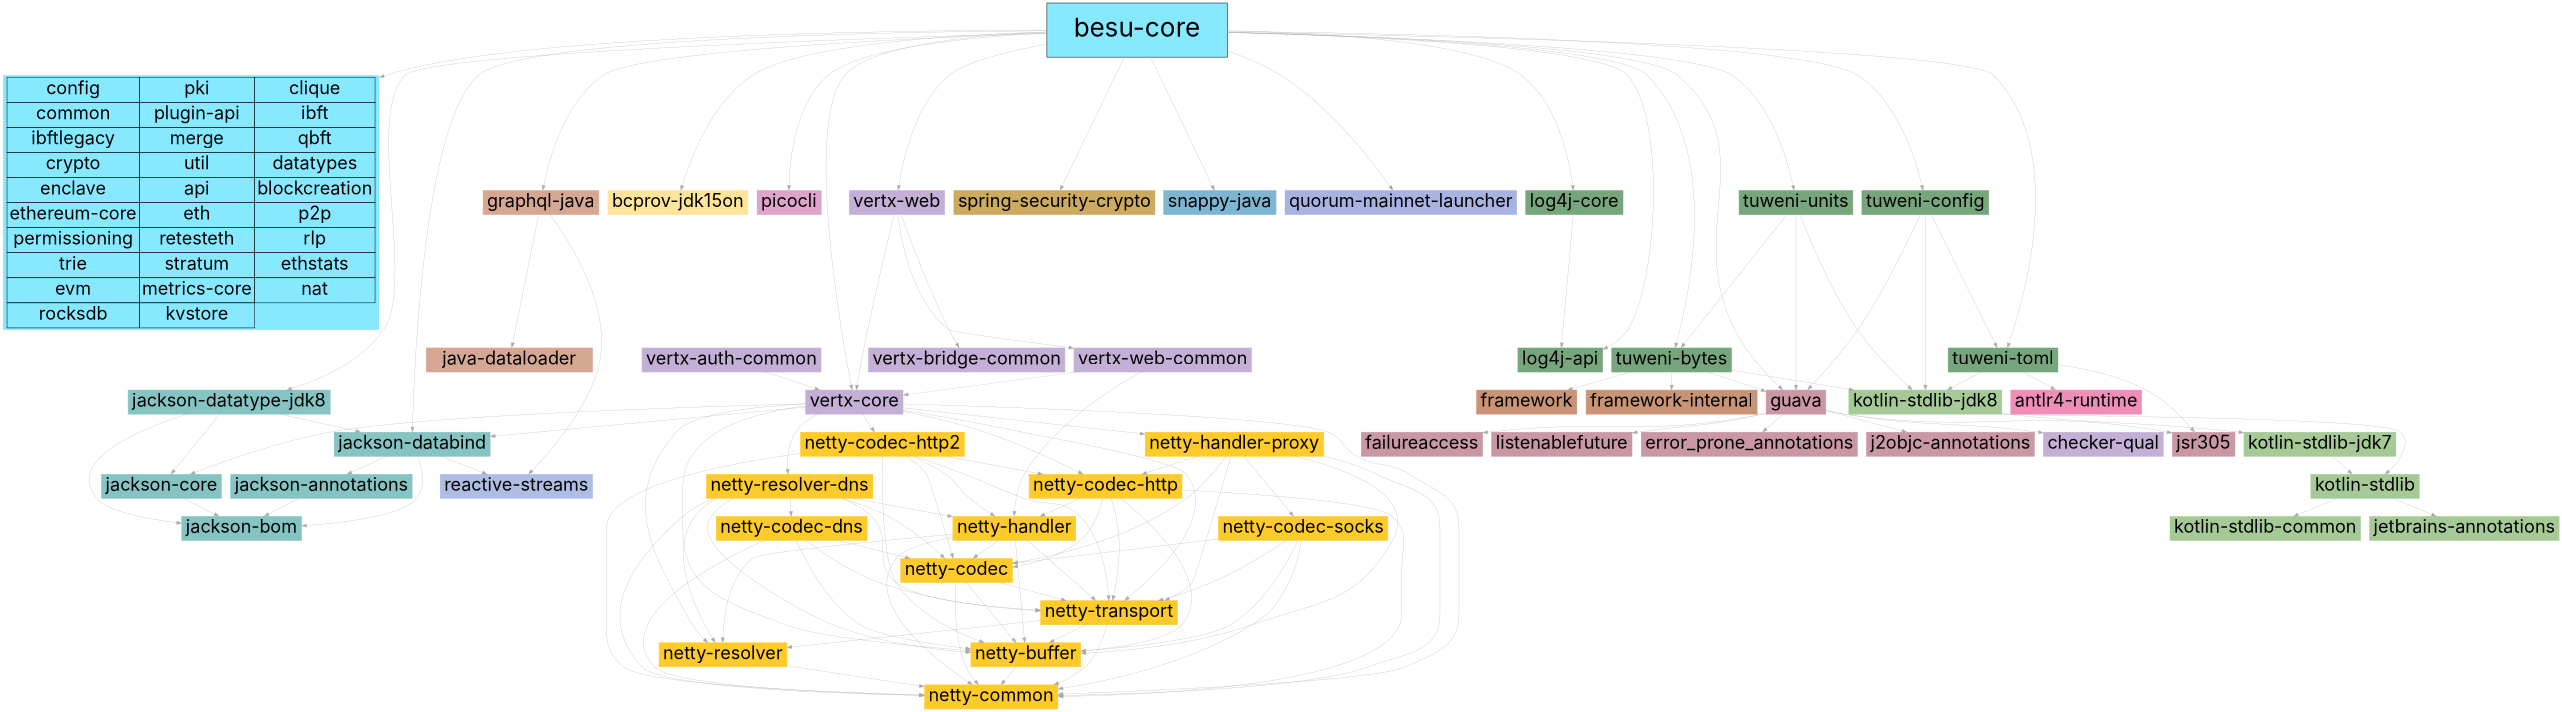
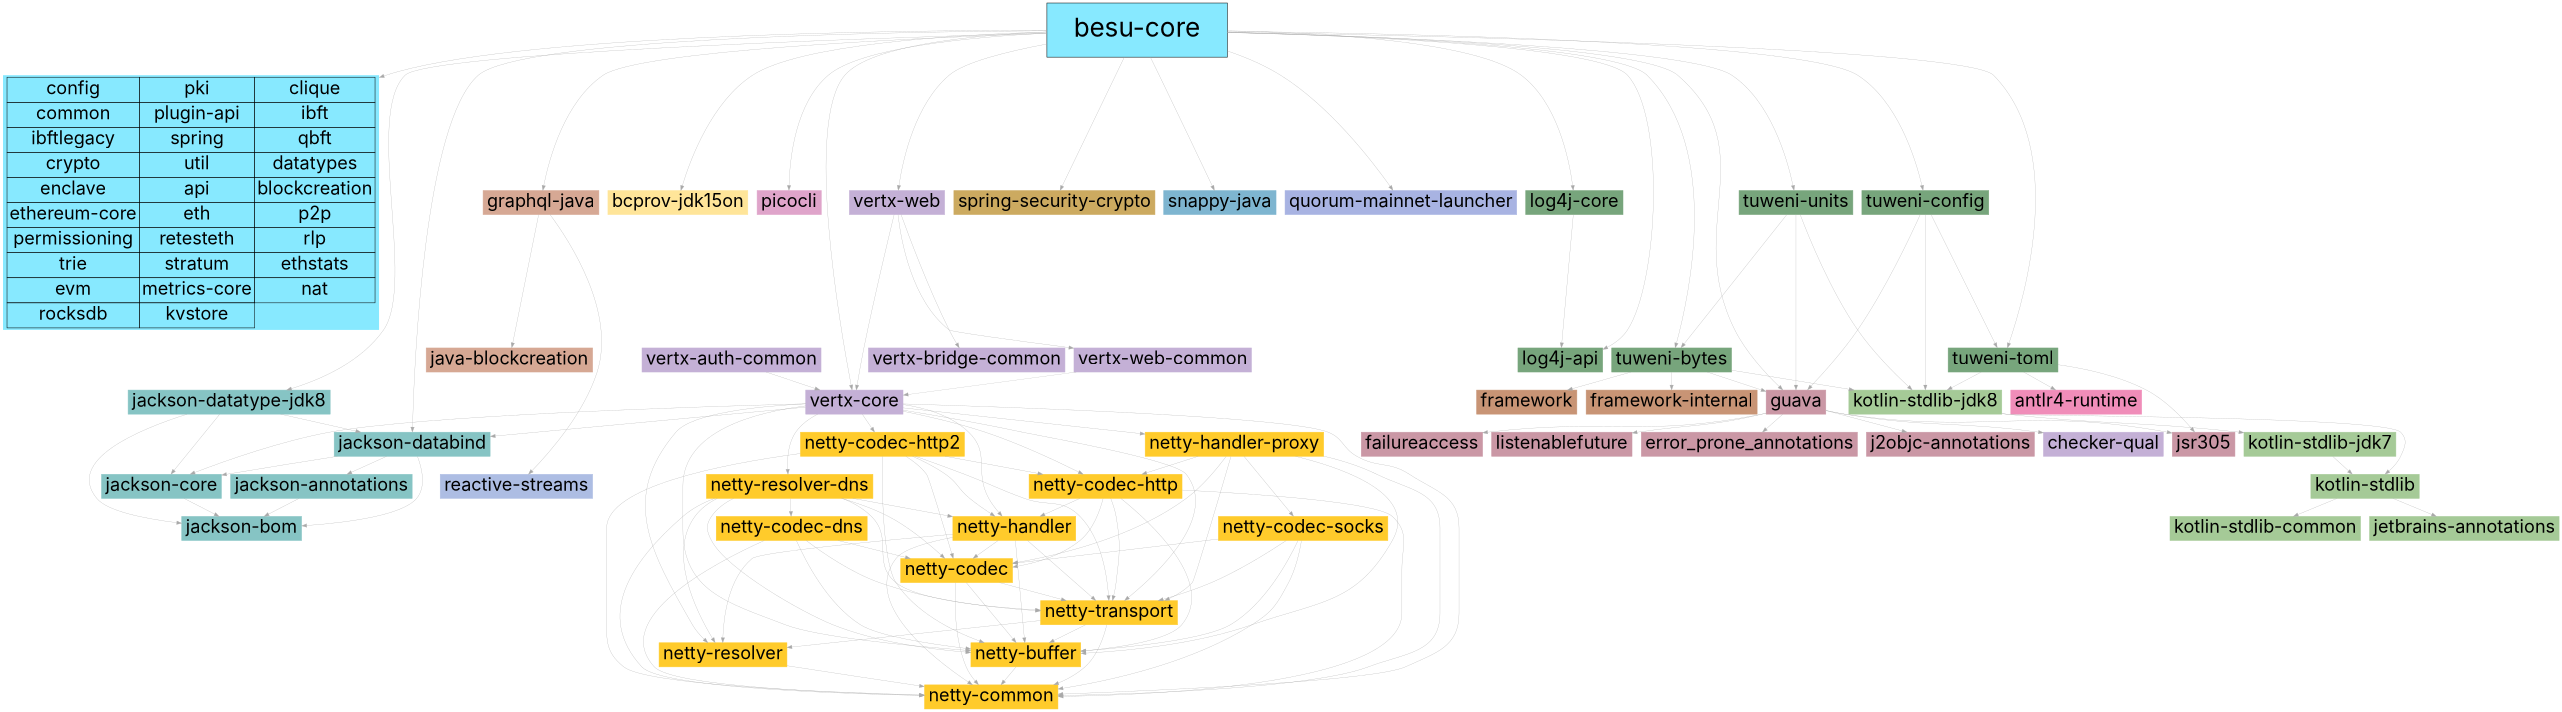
node "config": text "merge" -> "spring"
node "java-dataloader": label "java-dataloader" -> "java-blockcreation"
edge "vertx-web-common" -> "netty-handler": now "vertx-core" -> "netty-handler"
edge "jackson-databind" -> "reactive-streams": now "jackson-databind" -> "jackson-core"
